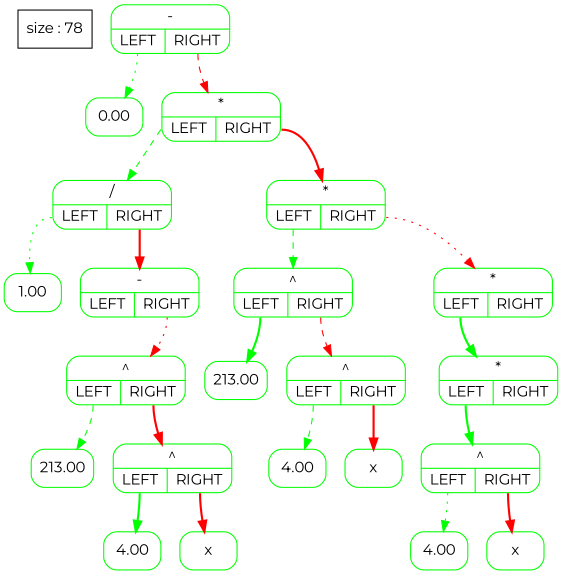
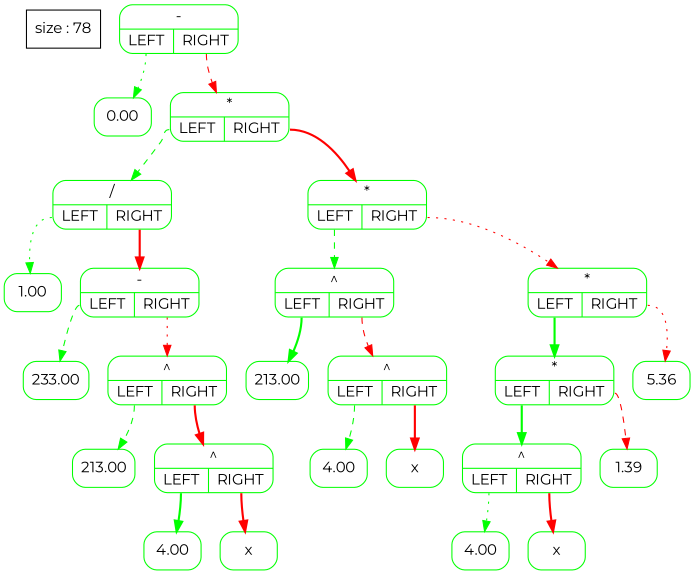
node "233.00": added
node "5.36": added
node "1.39": added
